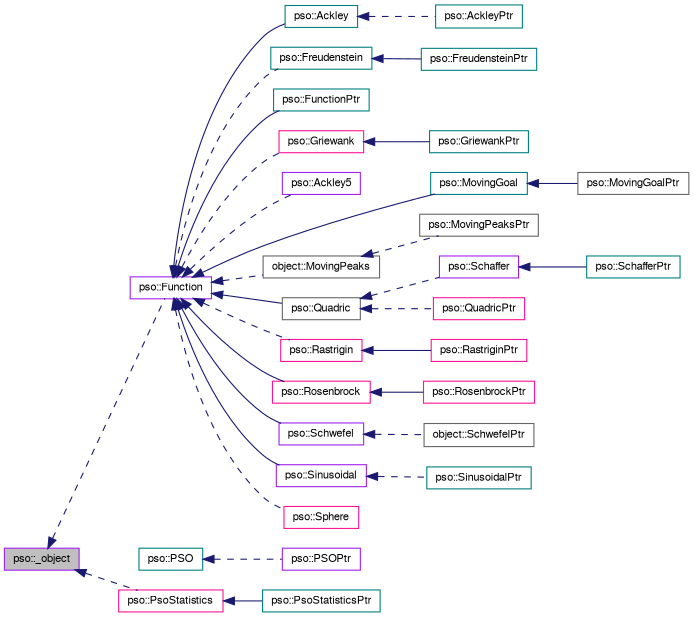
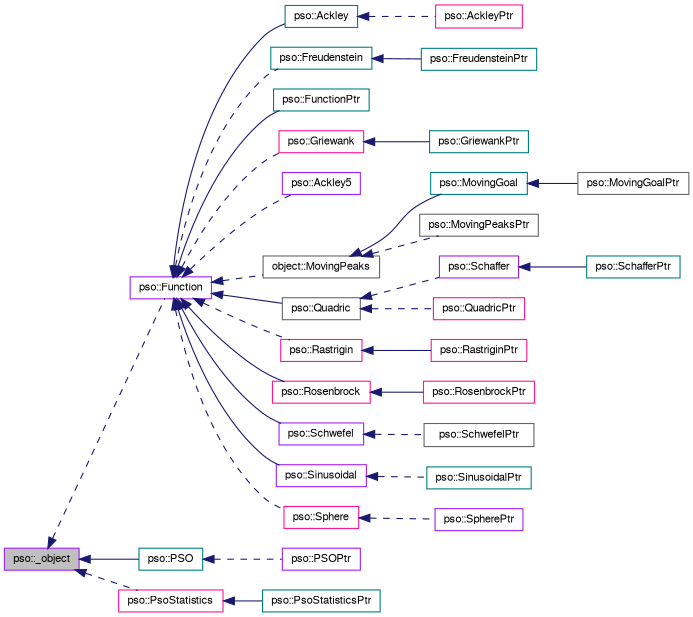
node "pso::AckleyPtr": color teal -> deeppink
edge "pso::MovingGoal" -> "pso::Function": now "pso::MovingGoal" -> "object::MovingPeaks"
node "object::SchwefelPtr": label "object::SchwefelPtr" -> "pso::SchwefelPtr"
node "pso::SpherePtr": added
edge "pso::PSO" -> "pso::_object": added
